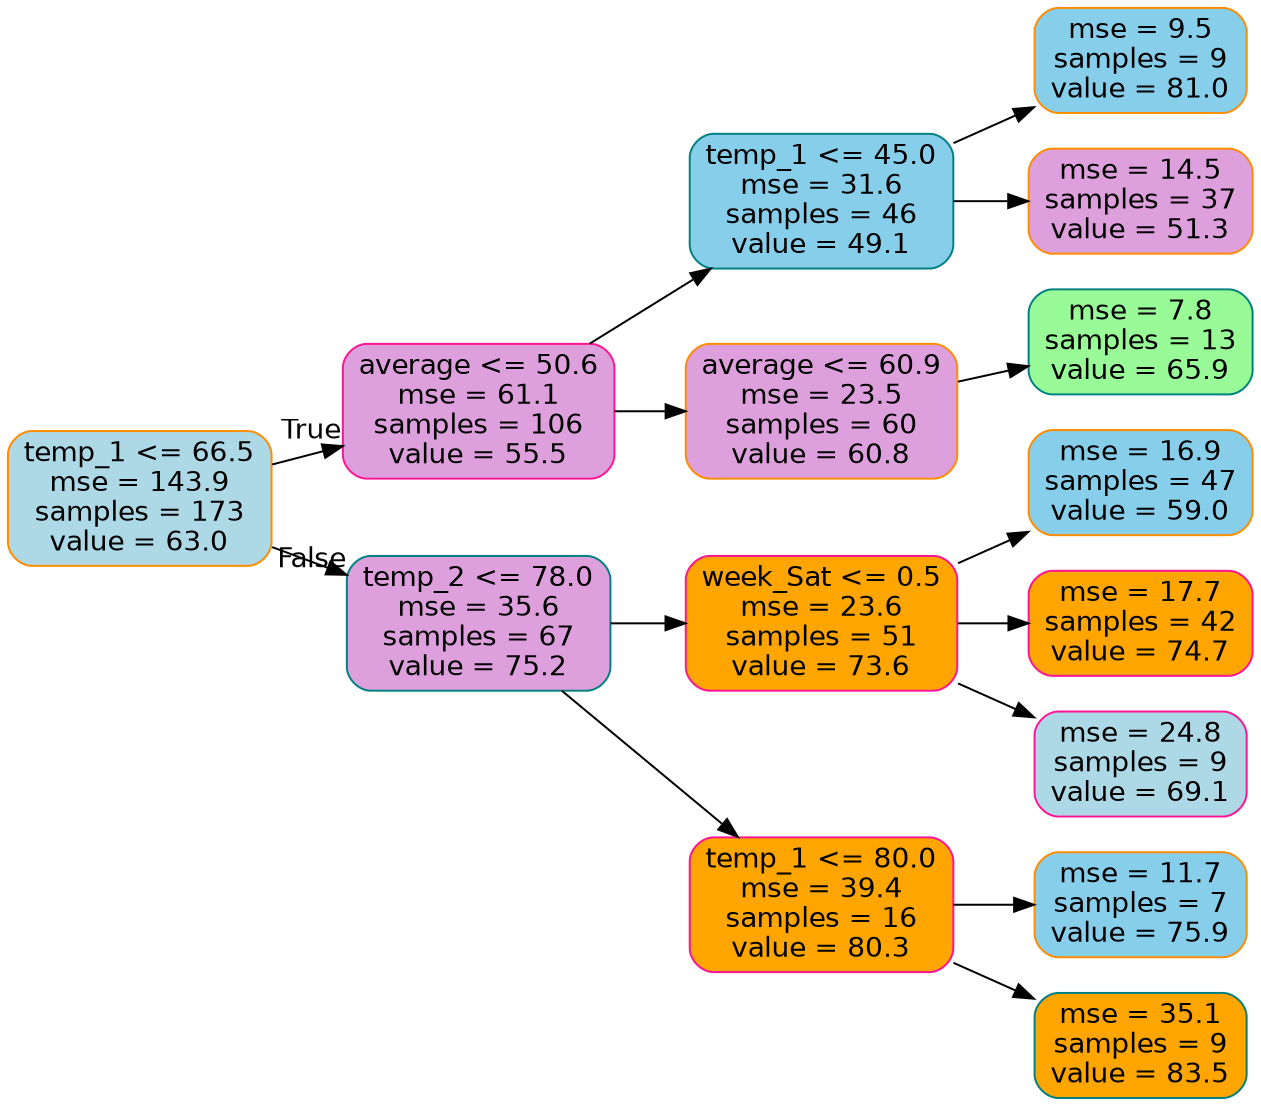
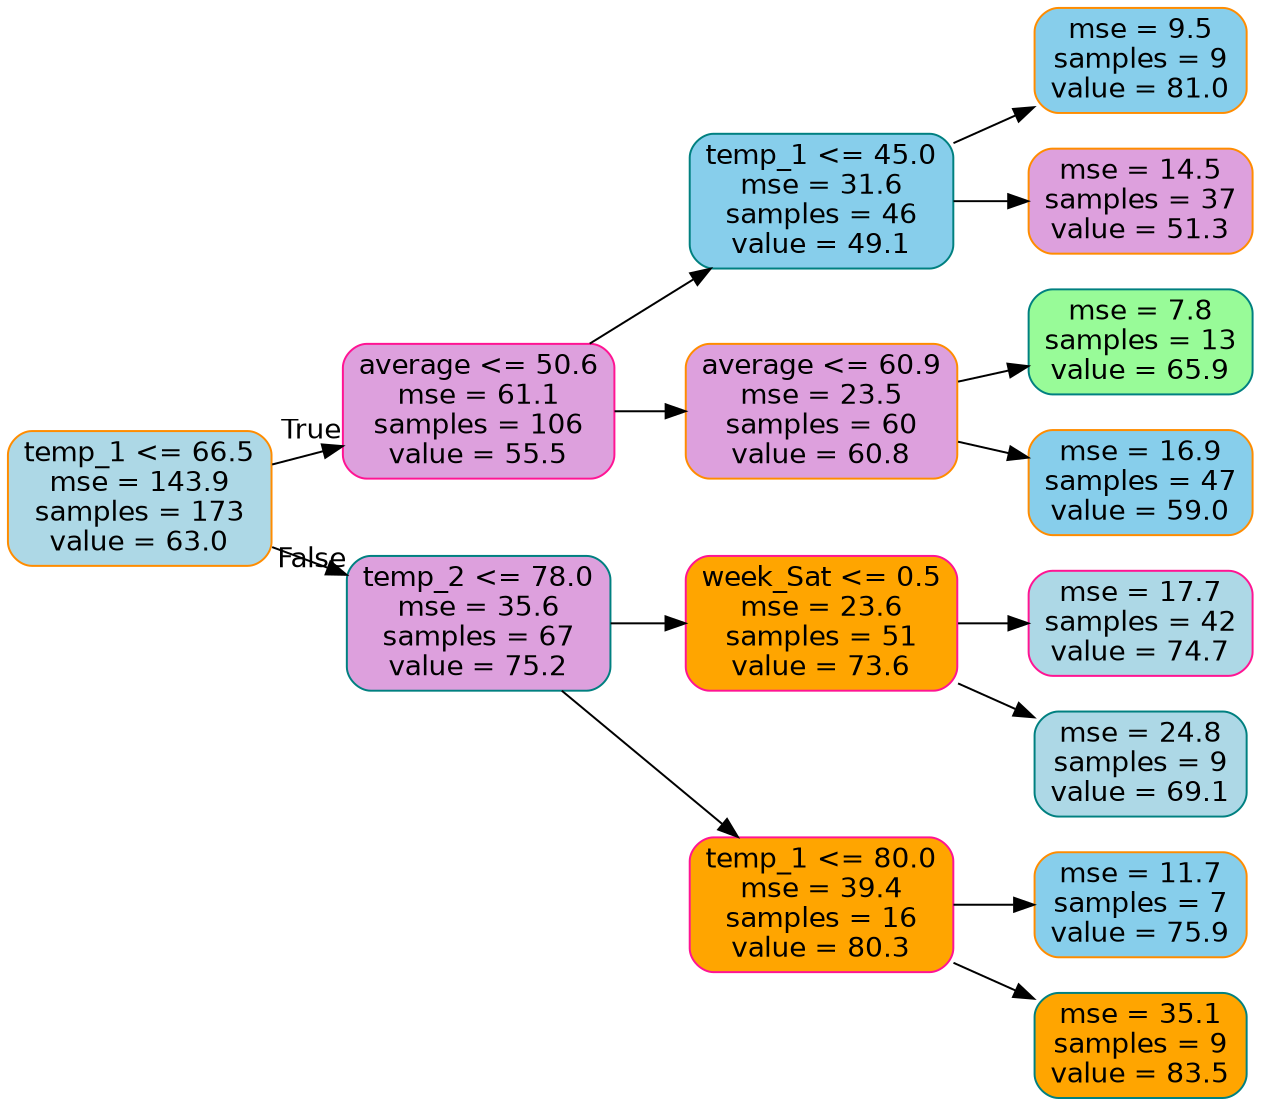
edge "week_Sat <= 0.5 mse = 23.6 samples = 51 value = 73.6" -> "mse = 16.9 samples = 47 value = 59.0": now "average <= 60.9 mse = 23.5 samples = 60 value = 60.8" -> "mse = 16.9 samples = 47 value = 59.0"
node "mse = 17.7 samples = 42 value = 74.7": fillcolor orange -> lightblue
node "mse = 24.8 samples = 9 value = 69.1": color deeppink -> teal
